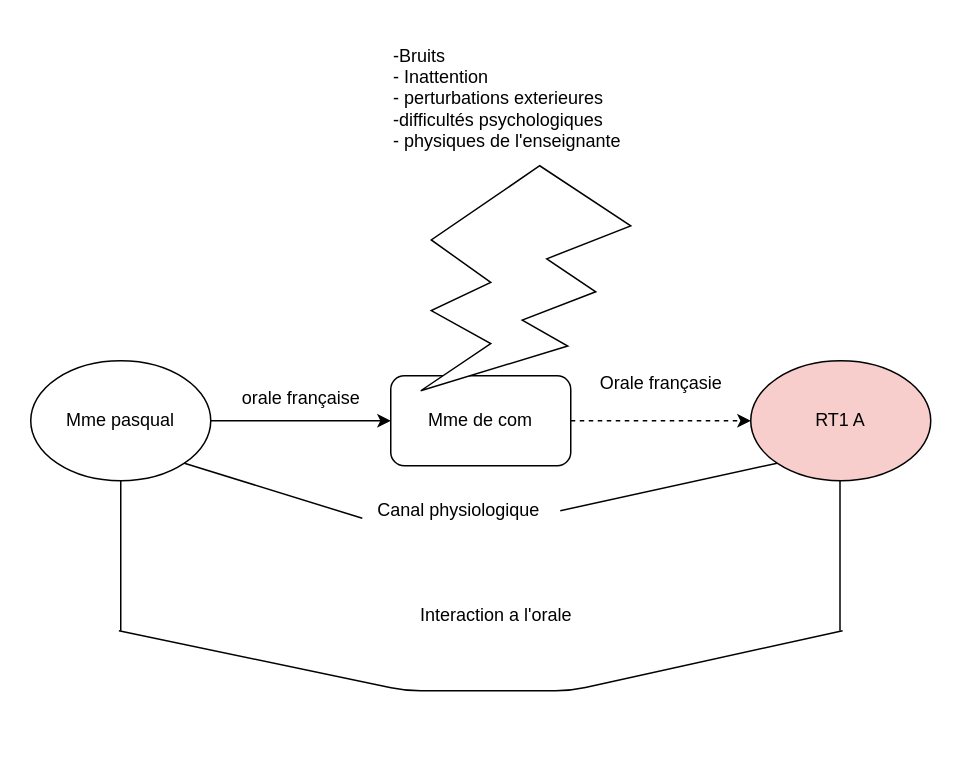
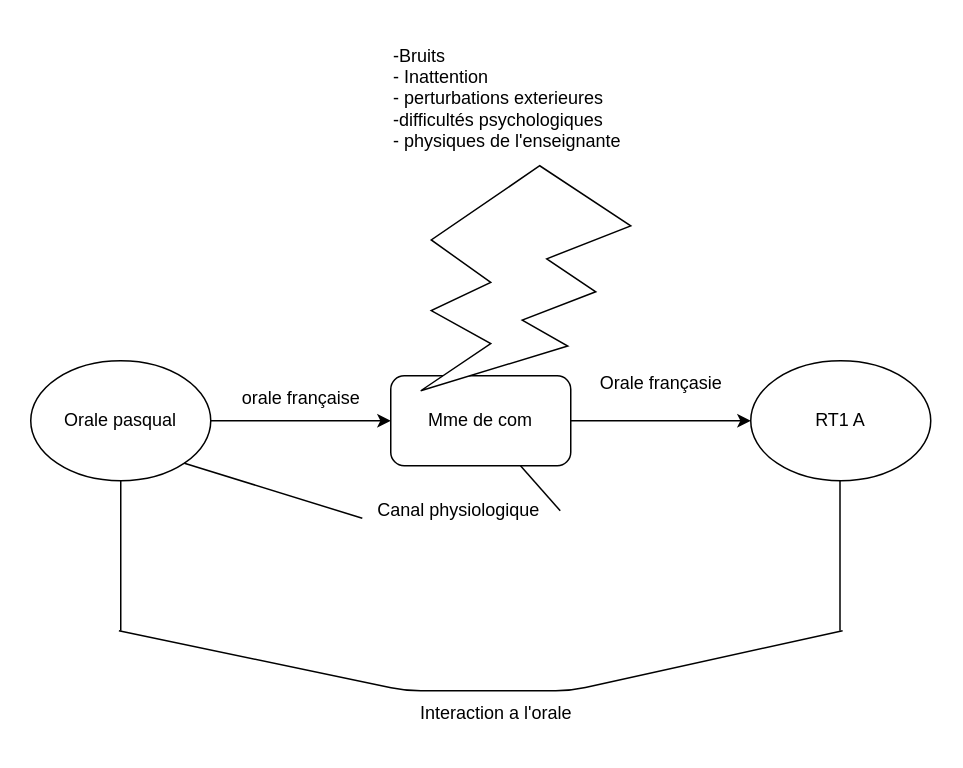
node "Mme pasqual": label "Mme pasqual" -> "Orale pasqual"
edge "Mme de com" -> "RT1 A": style dashed -> solid
node "RT1 A": fillcolor #f8cecc -> #ffffff
edge "RT1 A" -- "Canal physiologique": now "Mme de com" -- "Canal physiologique"
node "Interaction a l'orale": moved (496, 616) -> (496, 713)
